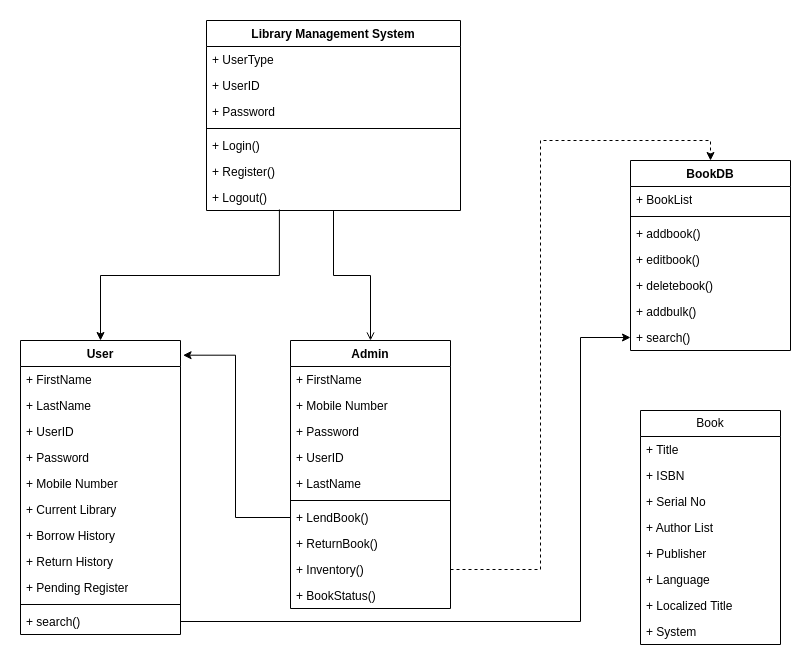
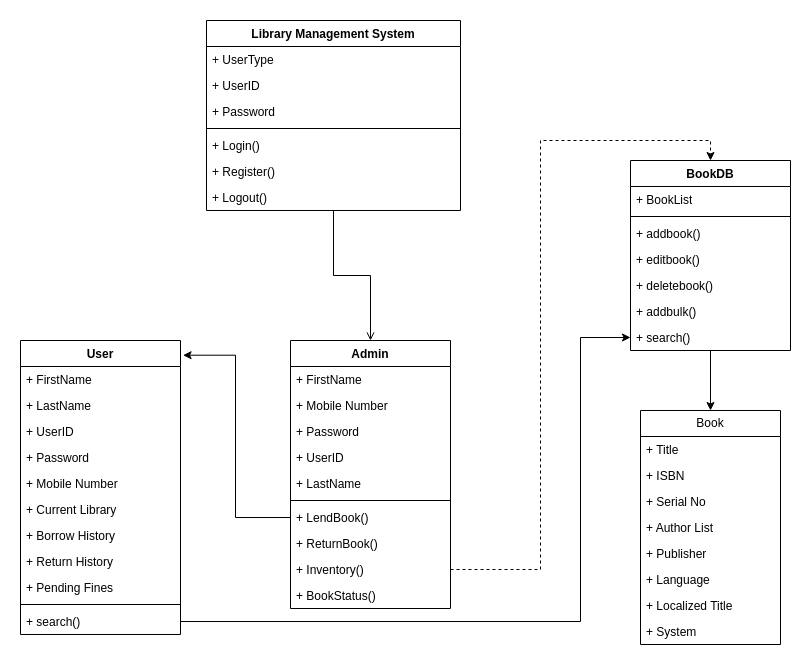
edge "+ Logout()" -> "User": removed
edge "BookDB" -> "Book": added
node "+ Pending Register": label "+ Pending Register" -> "+ Pending Fines"
